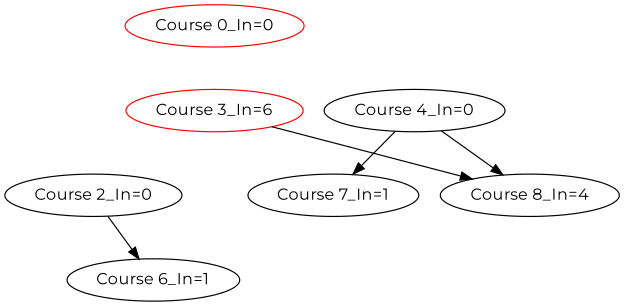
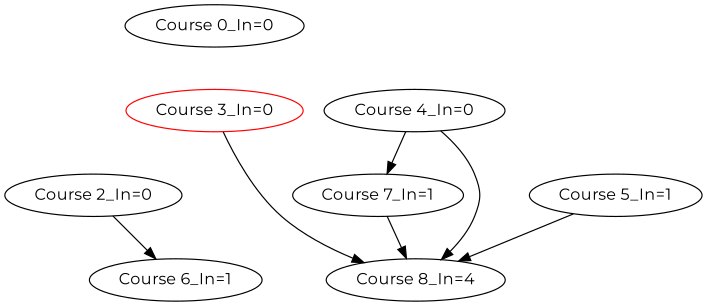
node "Course 0_In=0": color red -> black
node "Course 3_In=6": label "Course 3_In=6" -> "Course 3_In=0"
node "Course 5_In=1": added
edge "Course 7_In=1" -> "Course 8_In=4": added
